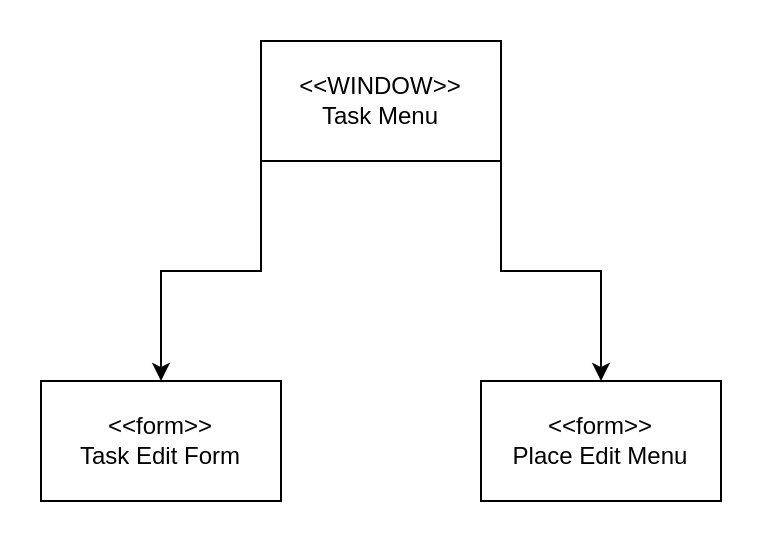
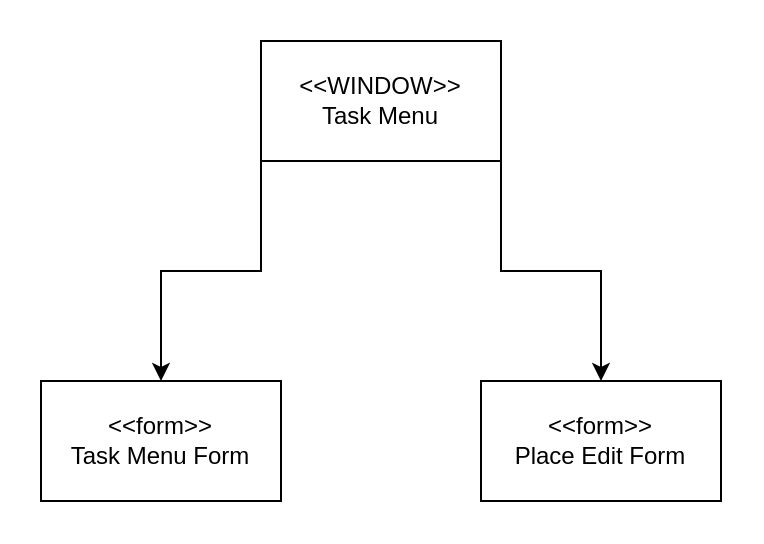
node "<<form>> Task Edit Form": label "<<form>> Task Edit Form" -> "<<form>> Task Menu Form"
node "<<form>> Place Edit Menu": label "<<form>> Place Edit Menu" -> "<<form>> Place Edit Form"
